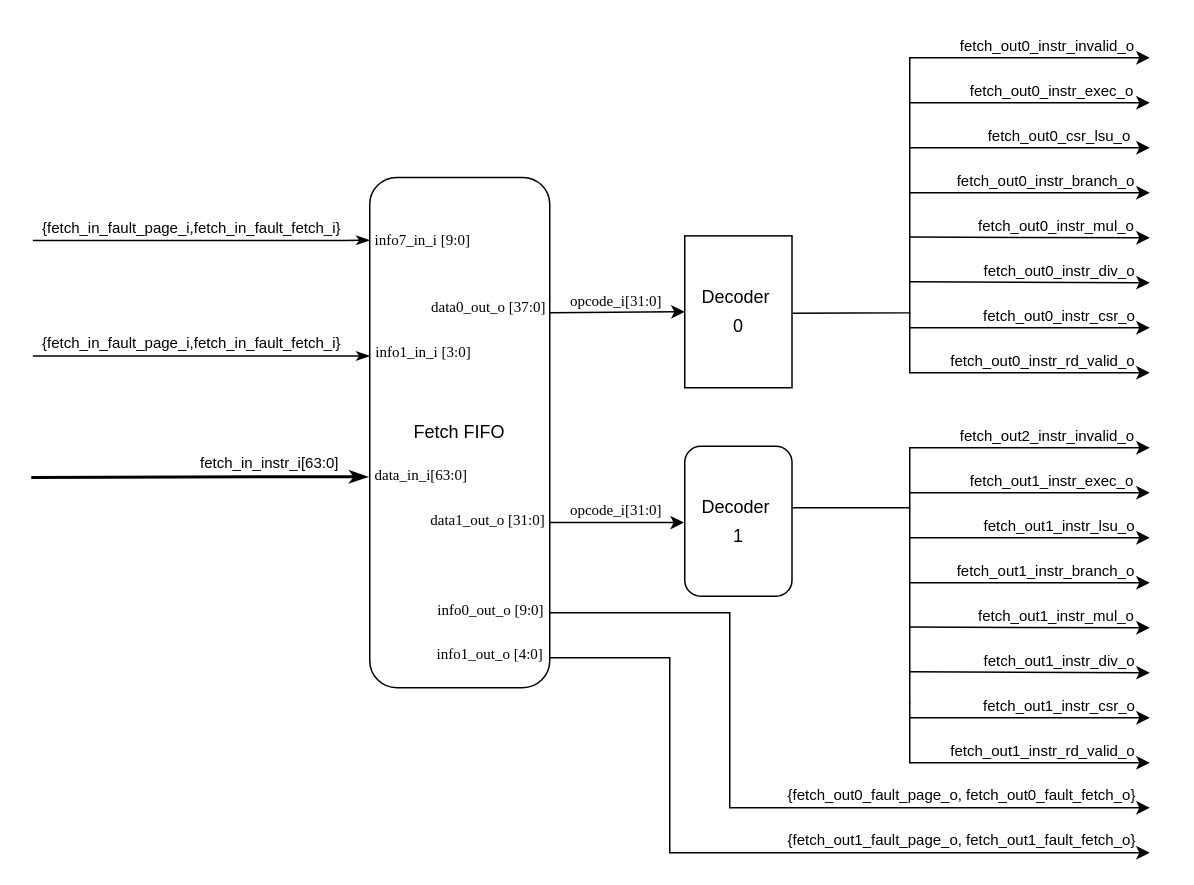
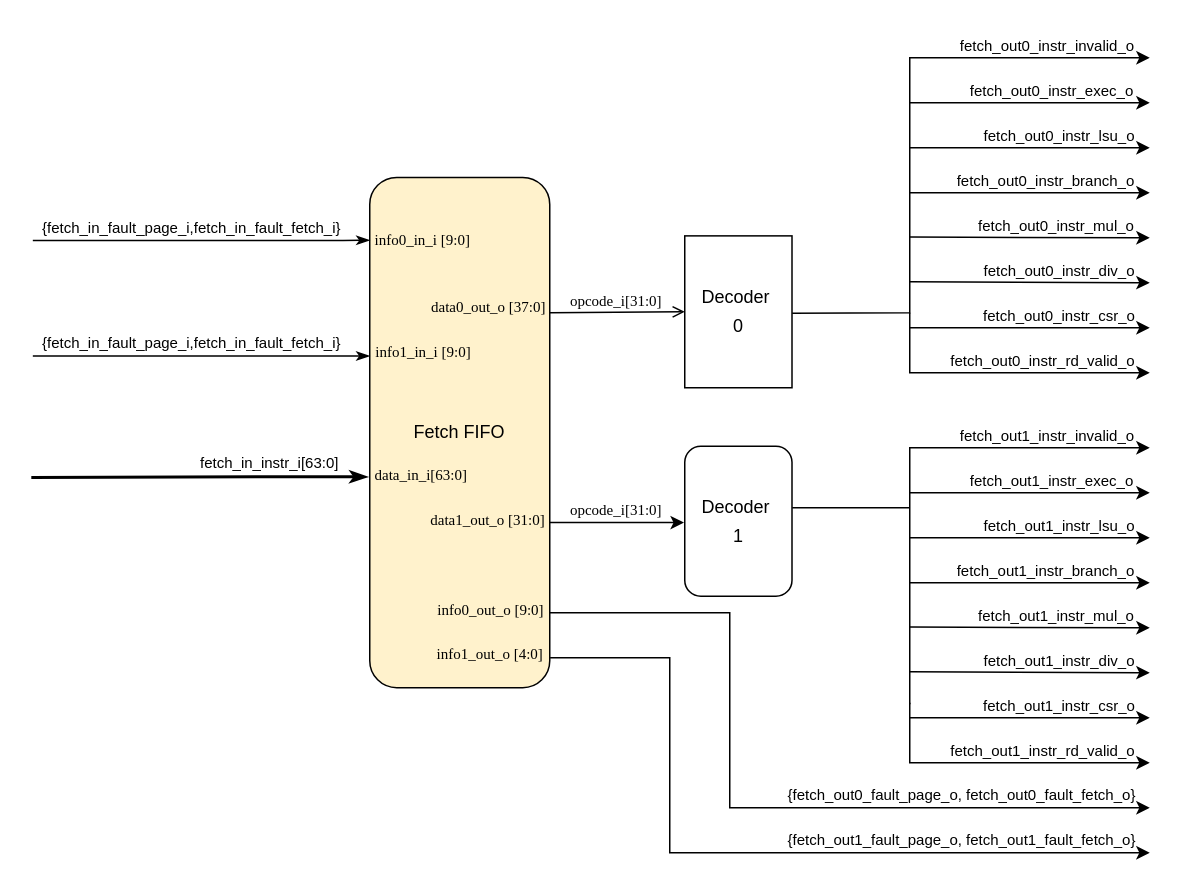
node "fetch_out0_csr_lsu_o": label "fetch_out0_csr_lsu_o" -> "fetch_out0_instr_lsu_o"
node "info7_in_i [9:0]": label "info7_in_i [9:0]" -> "info0_in_i [9:0]"
edge "Fetch FIFO" -> "Decoder 0": arrowhead classic -> open
node "info1_in_i [3:0]": label "info1_in_i [3:0]" -> "info1_in_i [9:0]"
node "Fetch FIFO": fillcolor #ffffff -> #fff2cc
node "fetch_out2_instr_invalid_o": label "fetch_out2_instr_invalid_o" -> "fetch_out1_instr_invalid_o"
